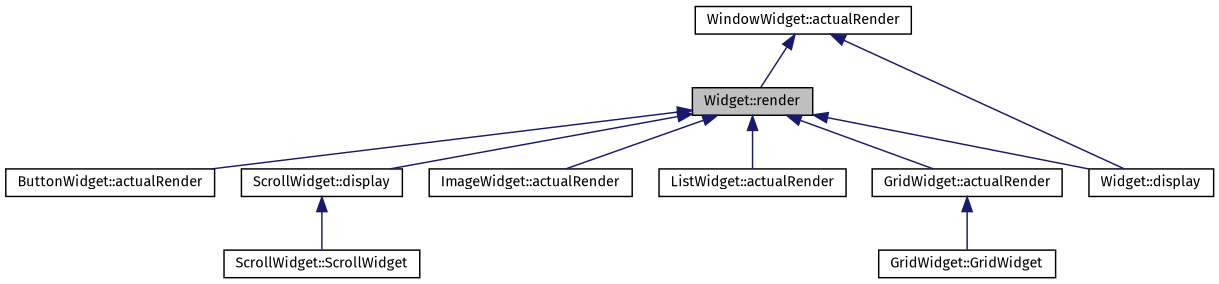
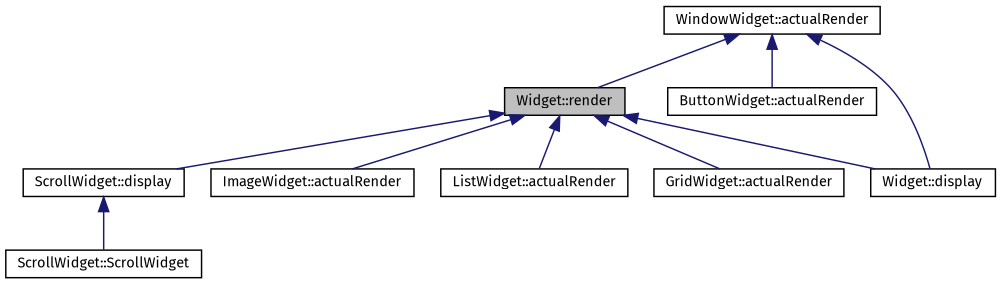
edge "ButtonWidget::actualRender" -> "Widget::render": now "ButtonWidget::actualRender" -> "WindowWidget::actualRender"
node "GridWidget::GridWidget": removed
